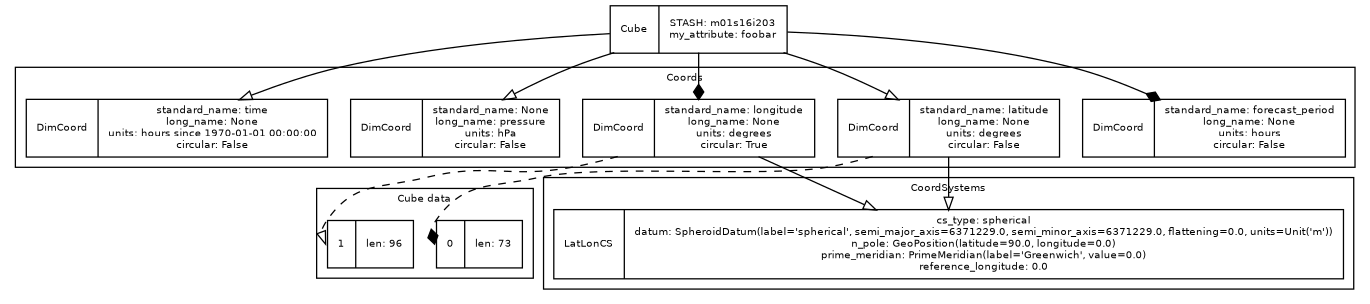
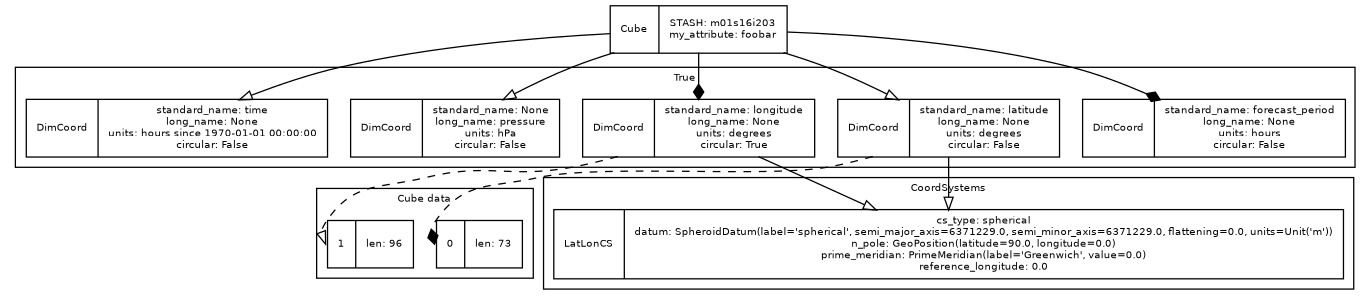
cluster "Coords": label "Coords" -> "True"
